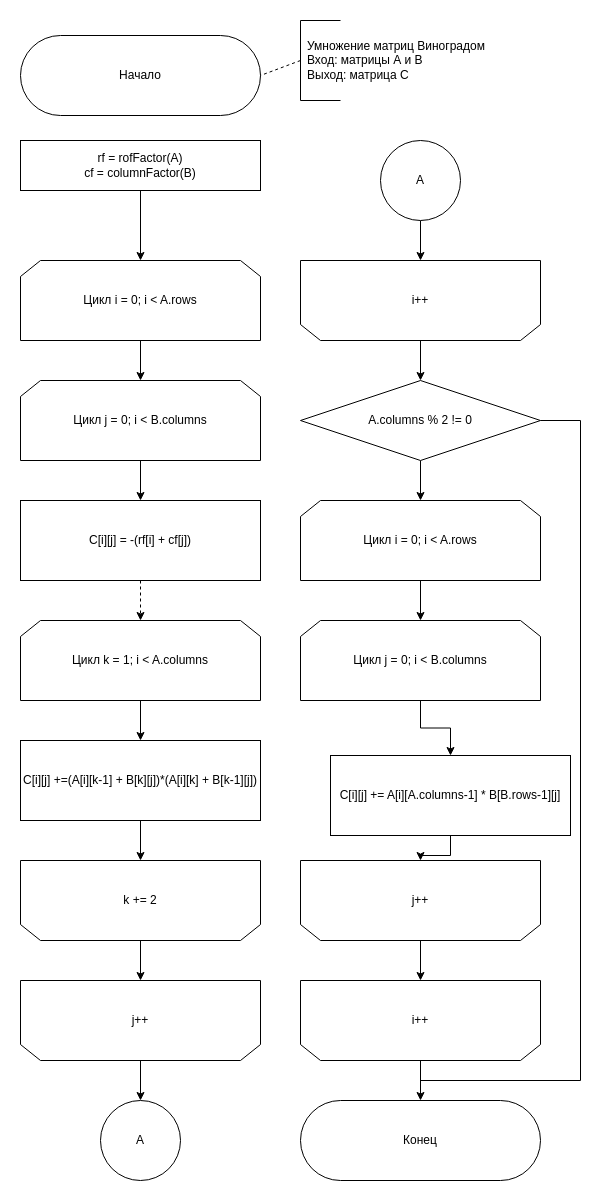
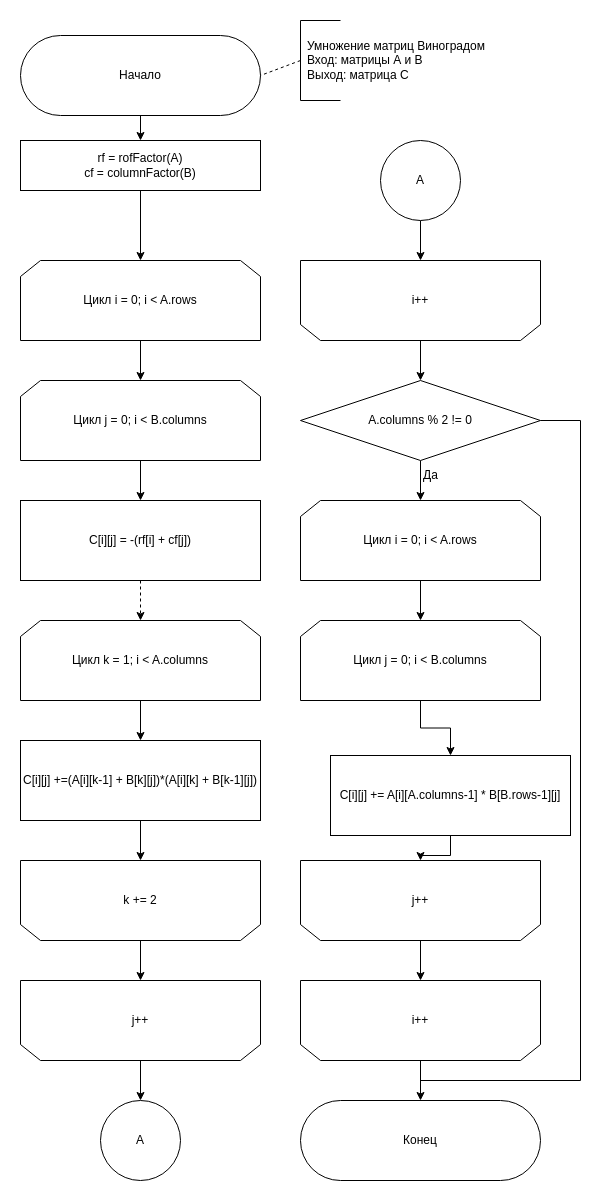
edge "Начало" -> "rf = rofFactor(A) cf = columnFactor(B)": added
node "Да": added
